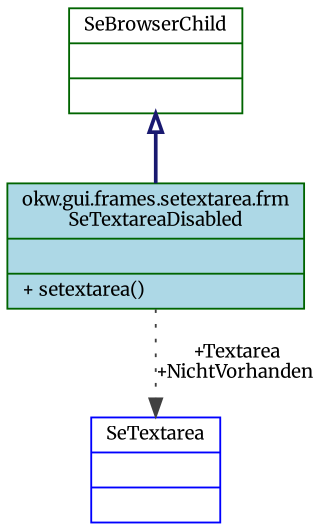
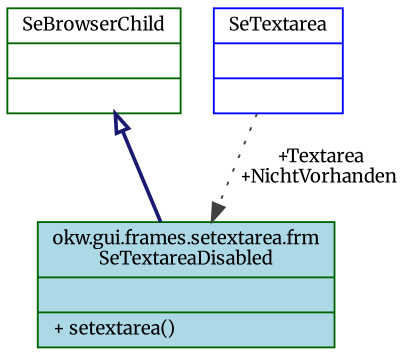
edge "okw.gui.frames.setextarea.frm" -> "SeTextarea": reversed
